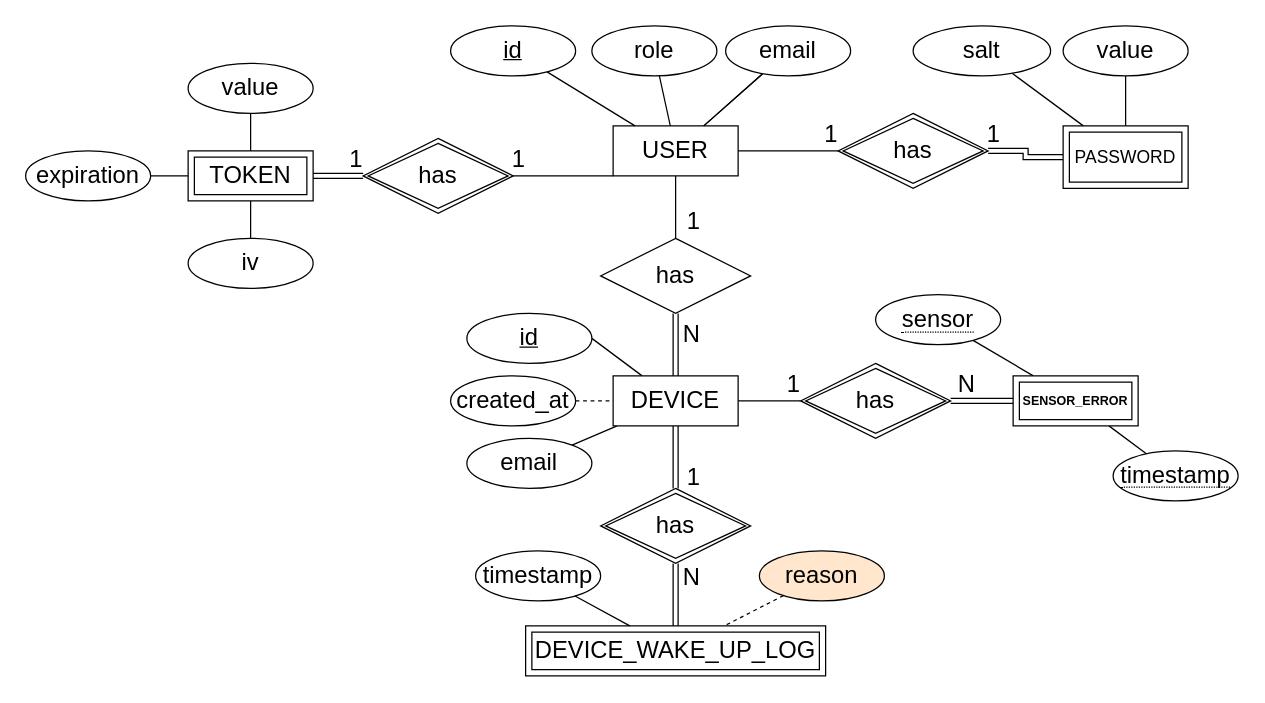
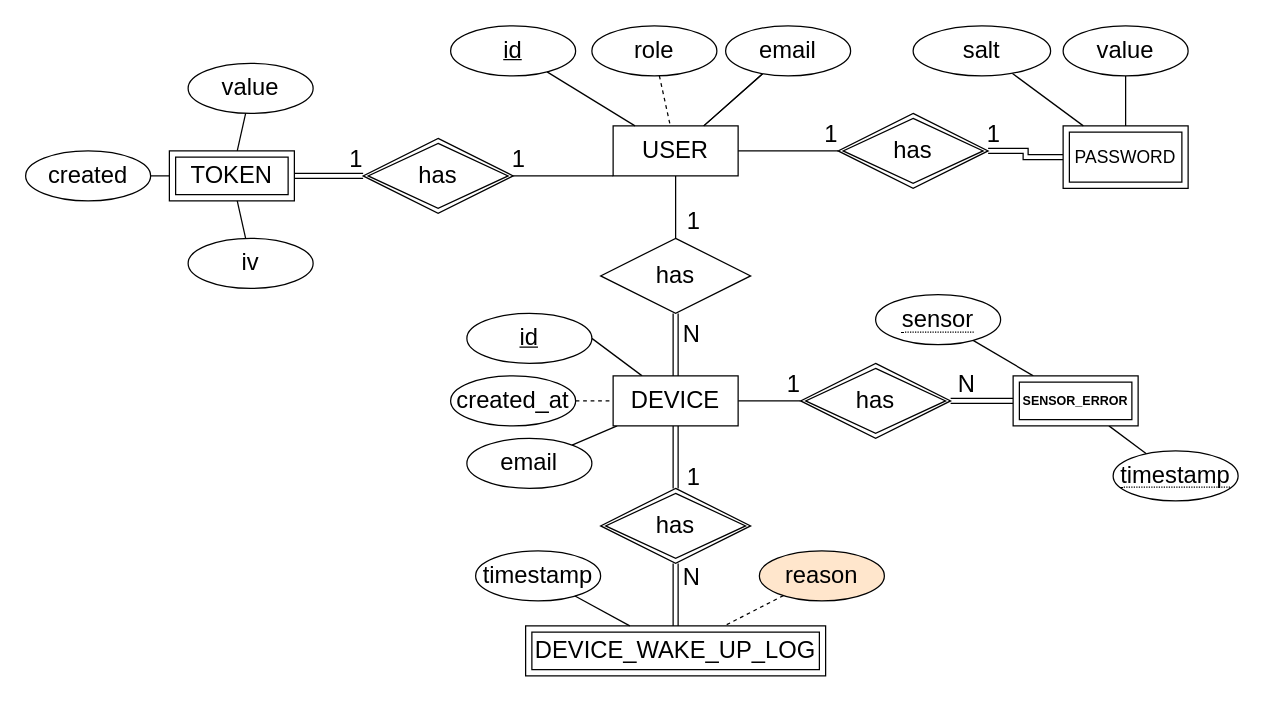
edge "role" -- "USER": style solid -> dashed
node "expiration": label "expiration" -> "created"
node "TOKEN": moved (251, 176) -> (232, 176)
